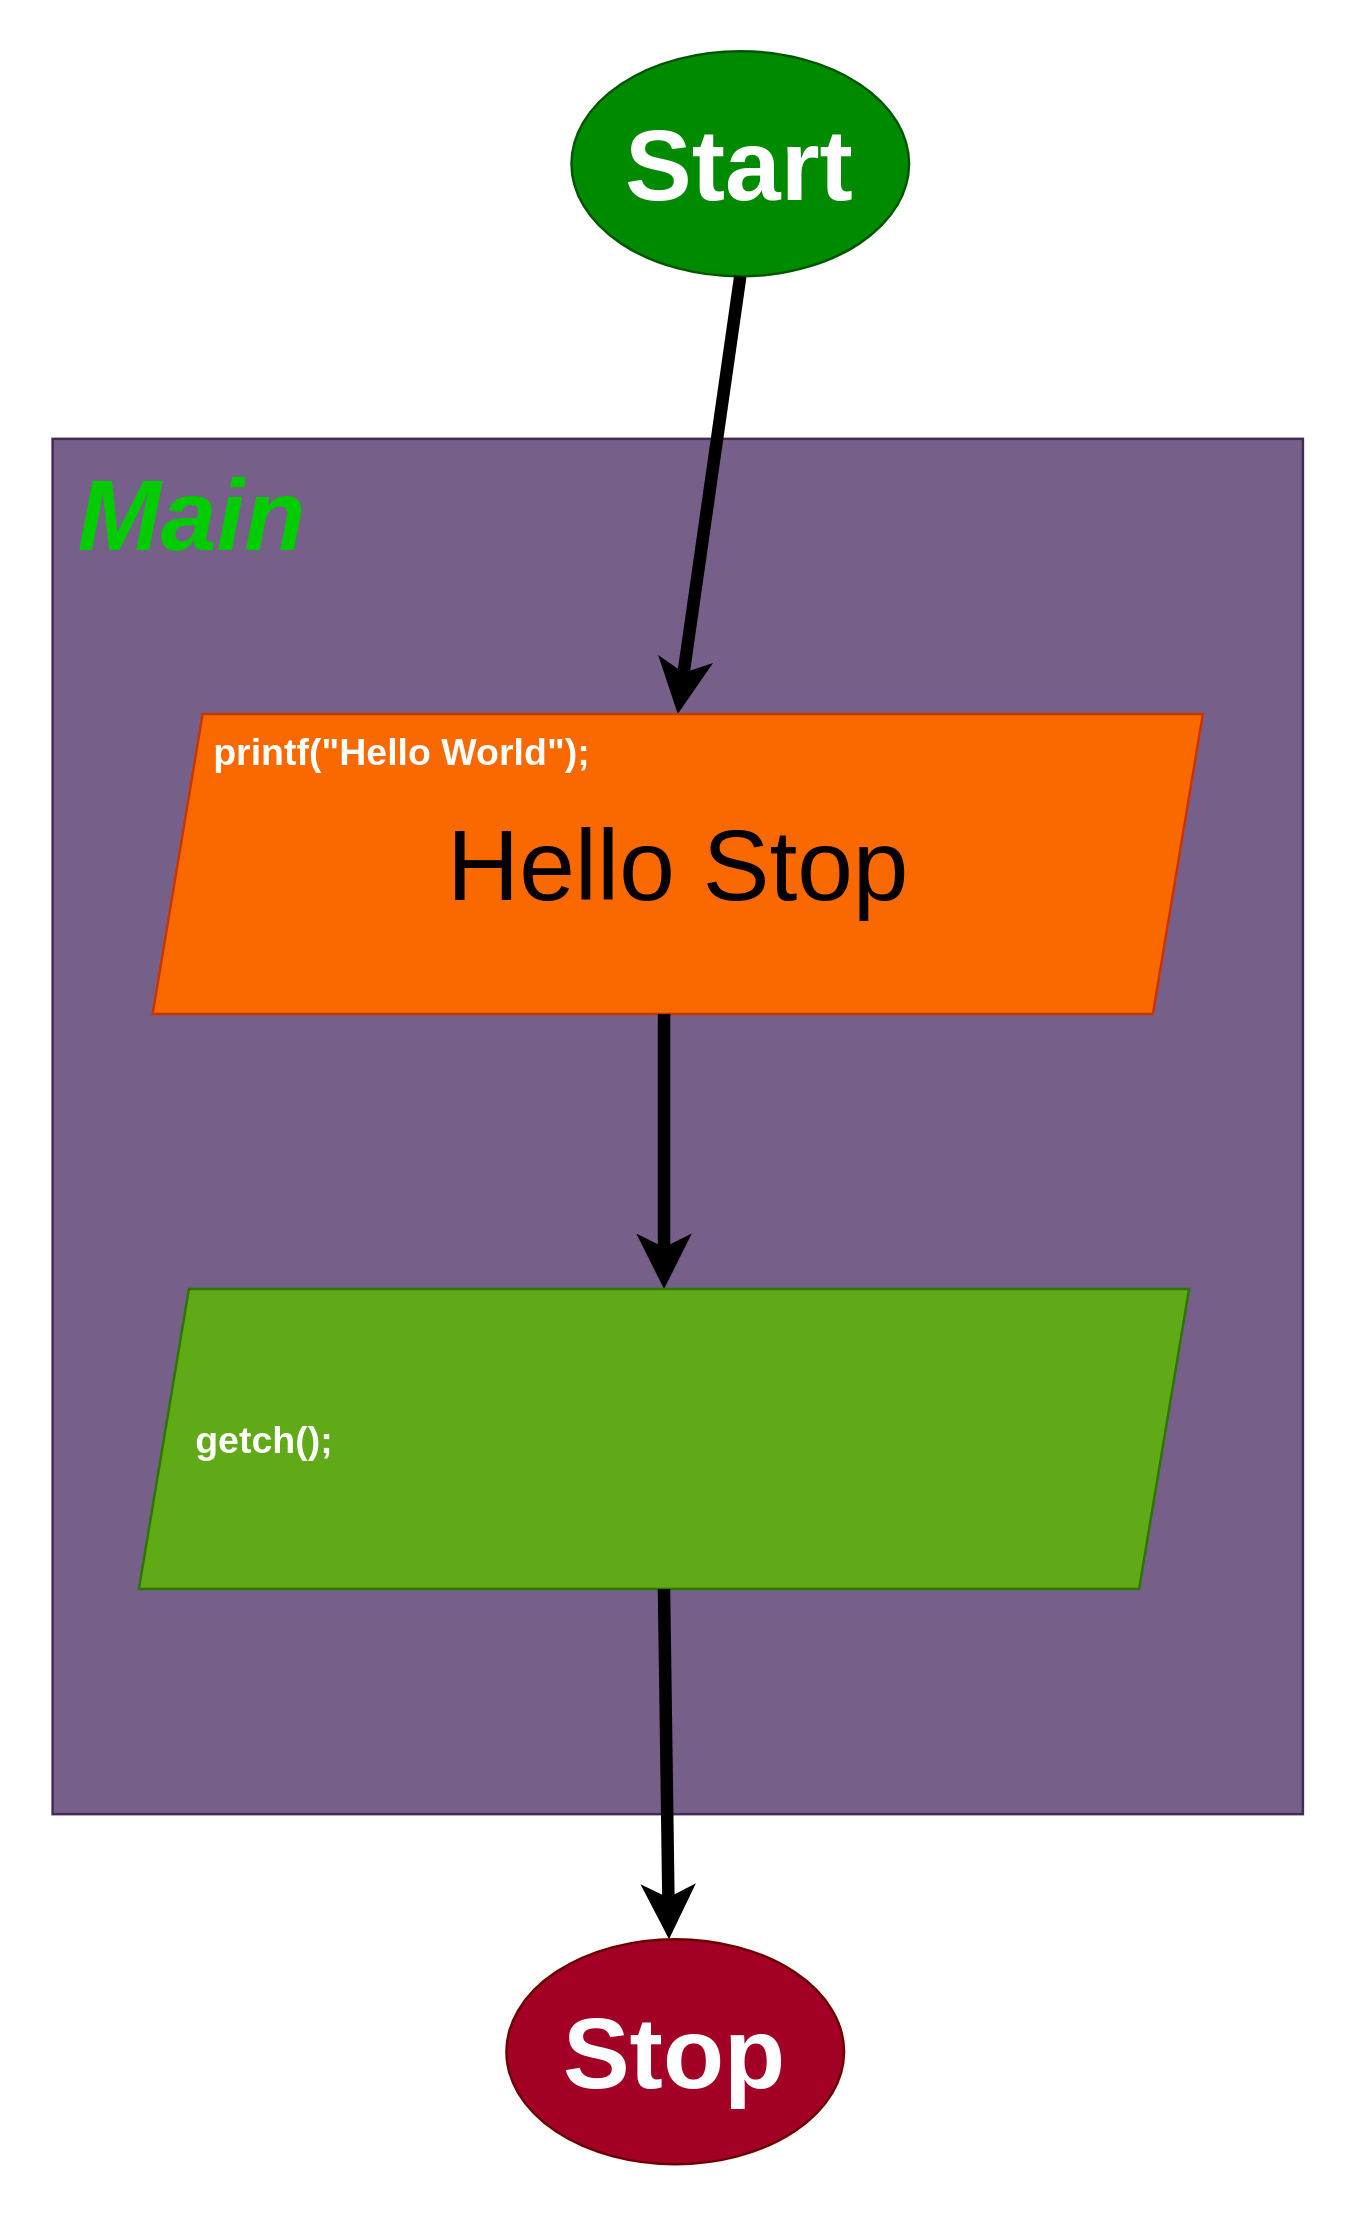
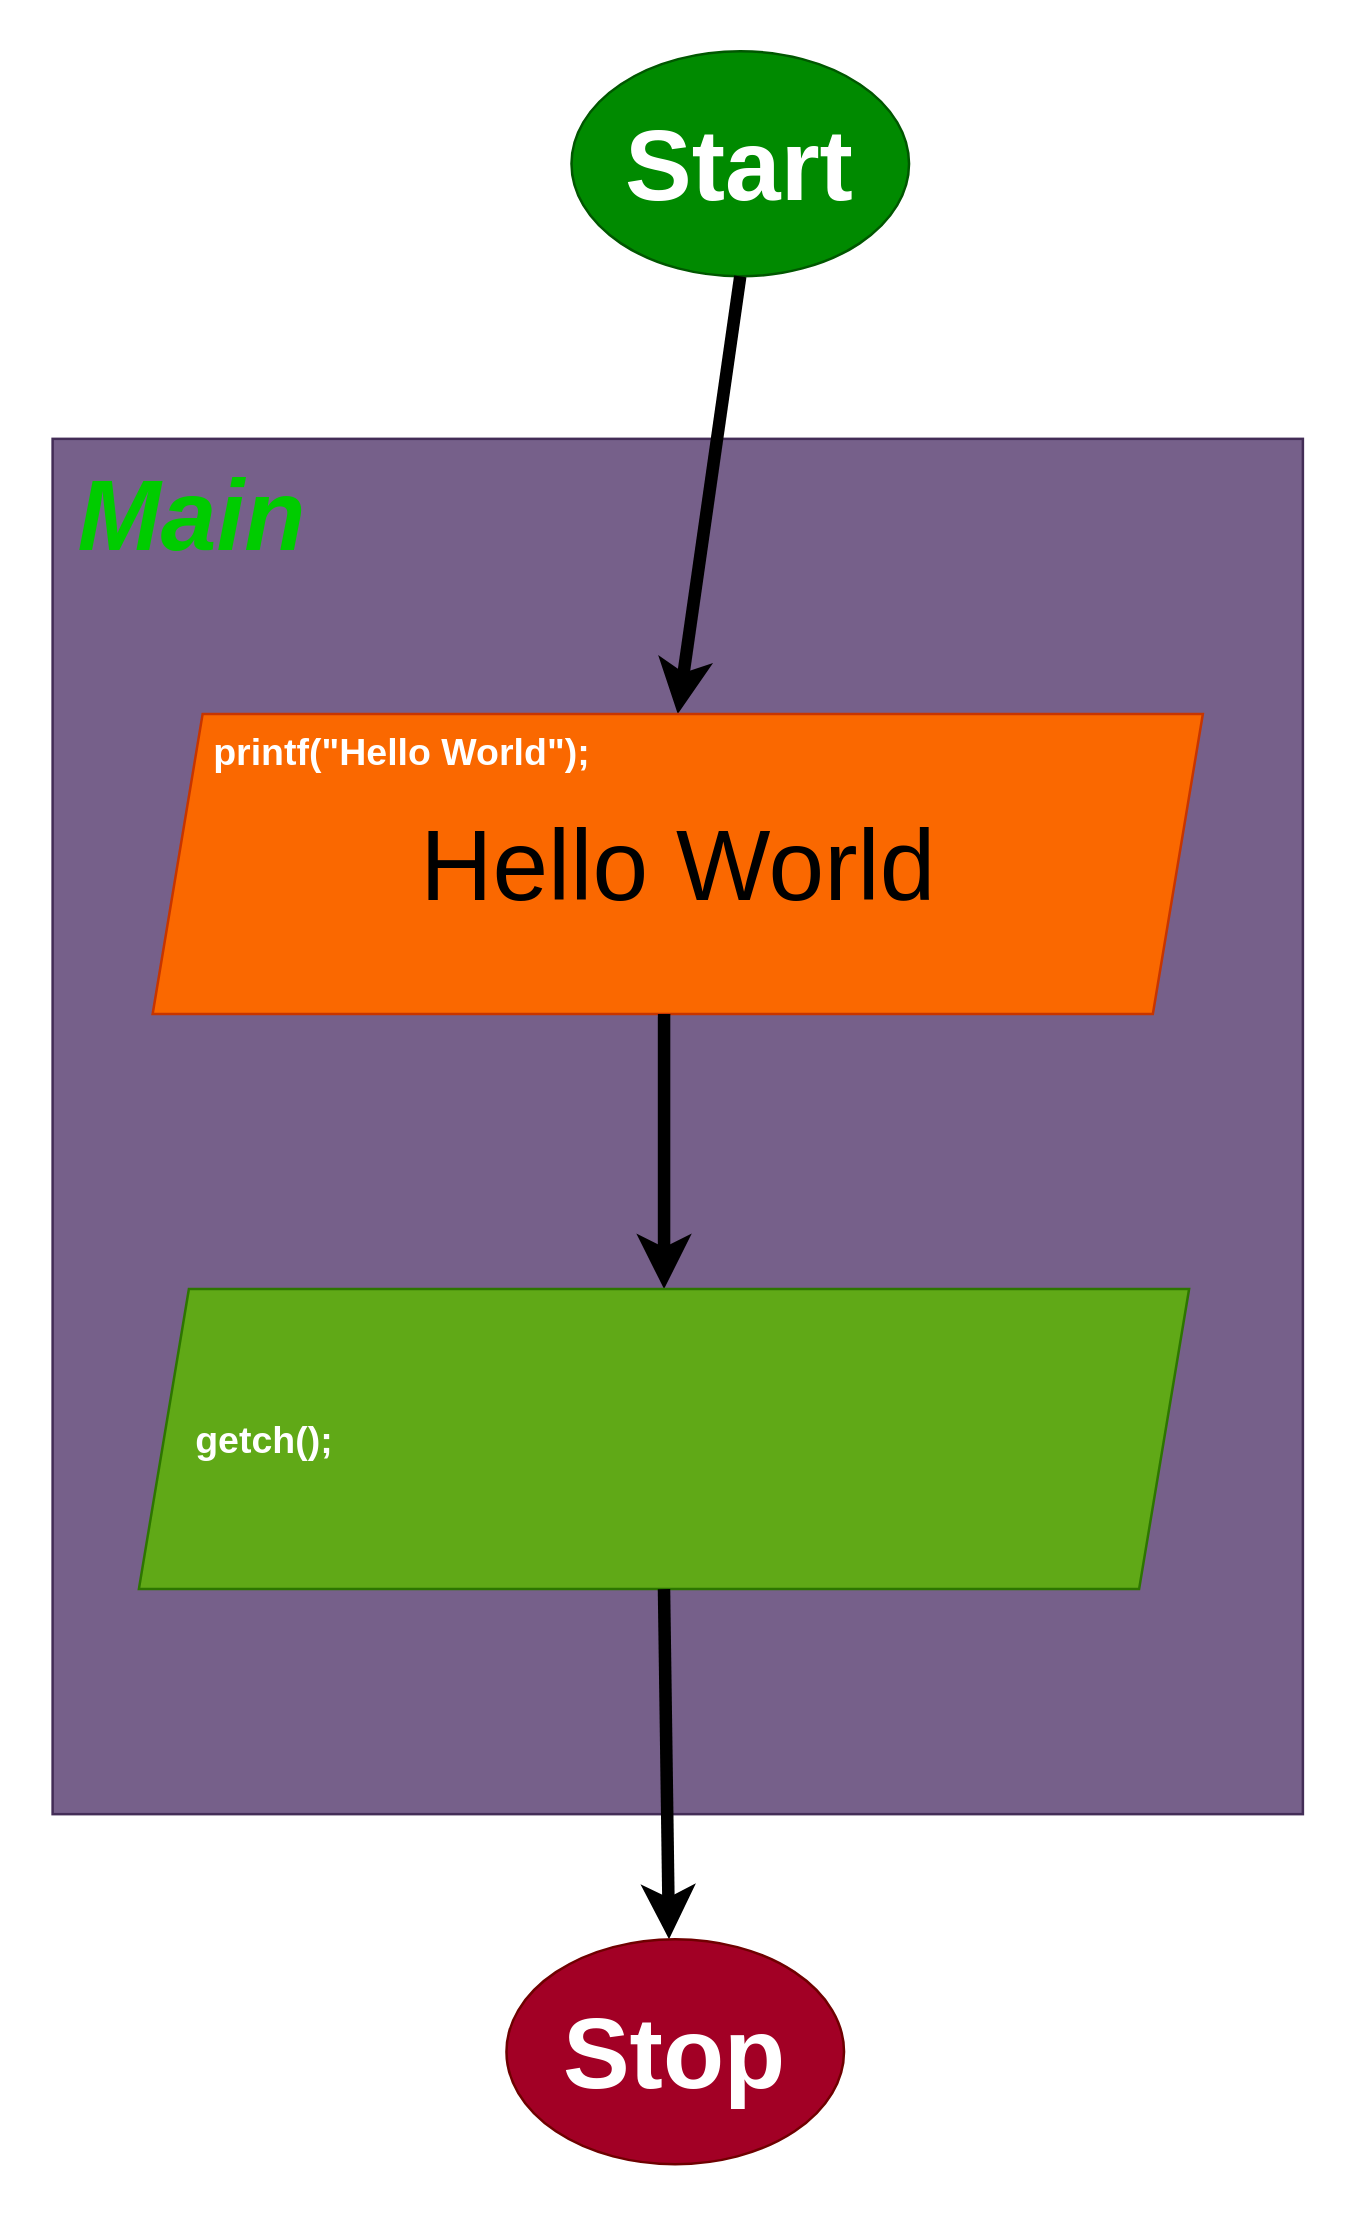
node "Hello Stop": label "Hello Stop" -> "Hello World"
